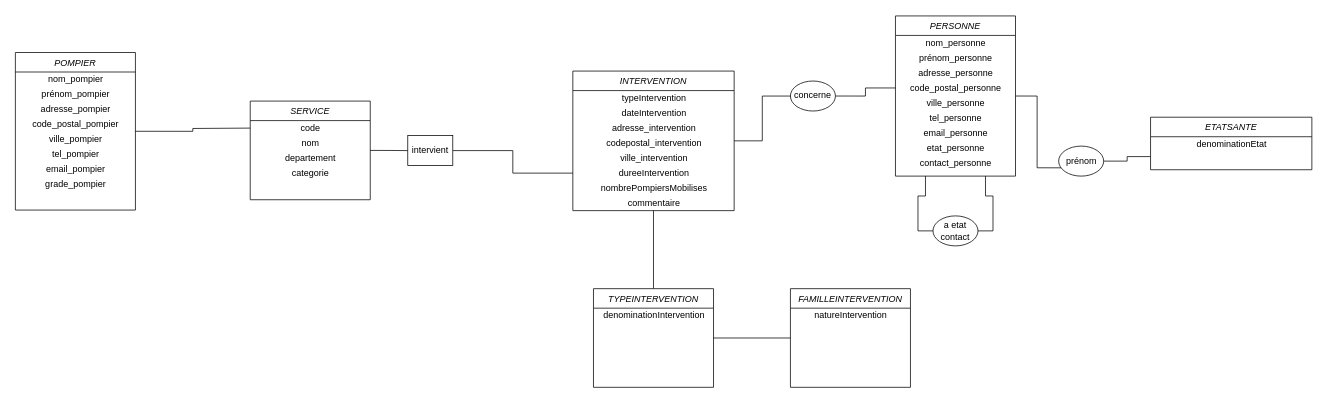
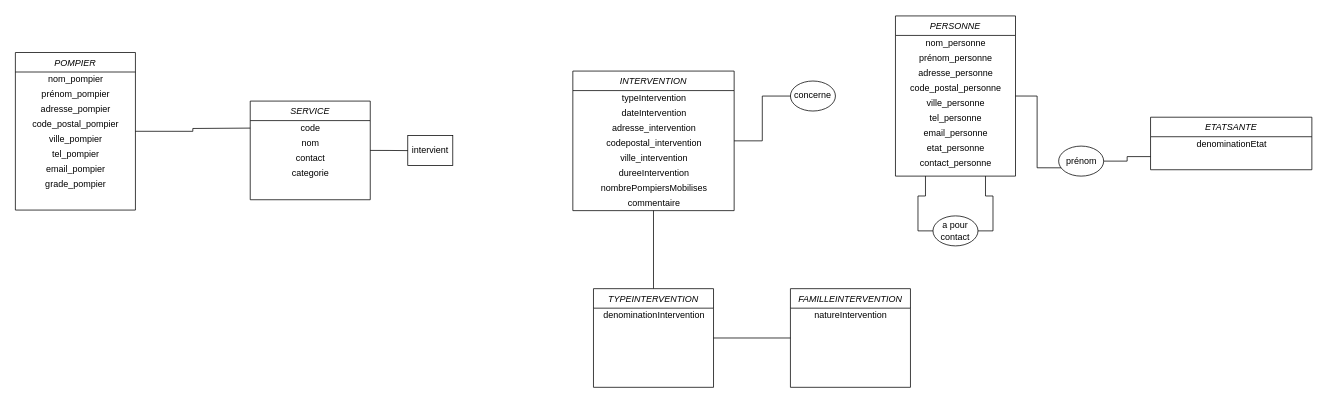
edge "code_postal_personne" -- "concerne": removed
node "departement": label "departement" -> "contact"
edge "intervient" -- "dureeIntervention": removed
node "a etat contact": label "a etat contact" -> "a pour contact"
